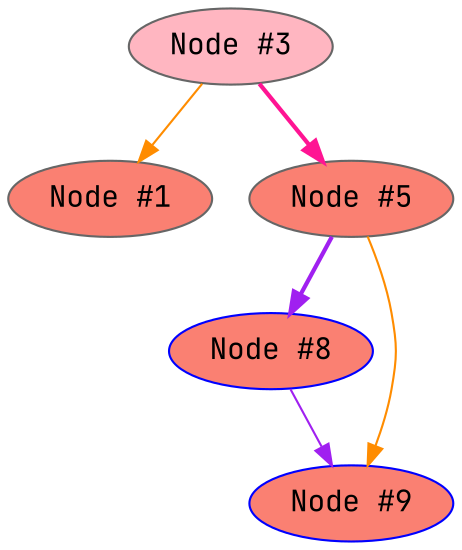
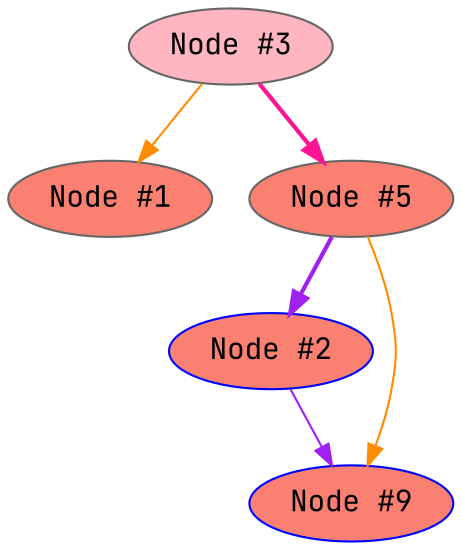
node "Node #8": label "Node #8" -> "Node #2"
